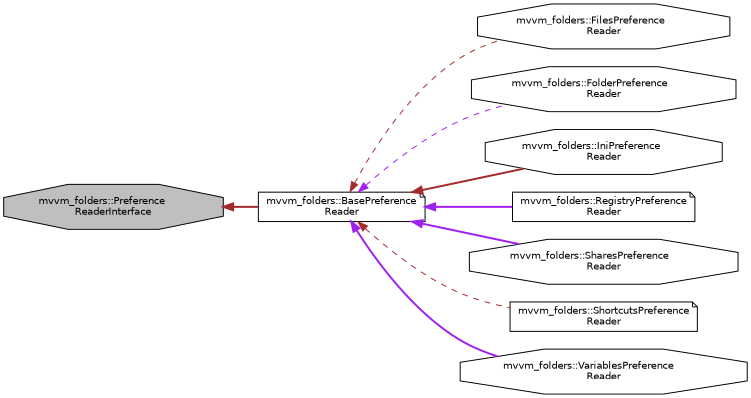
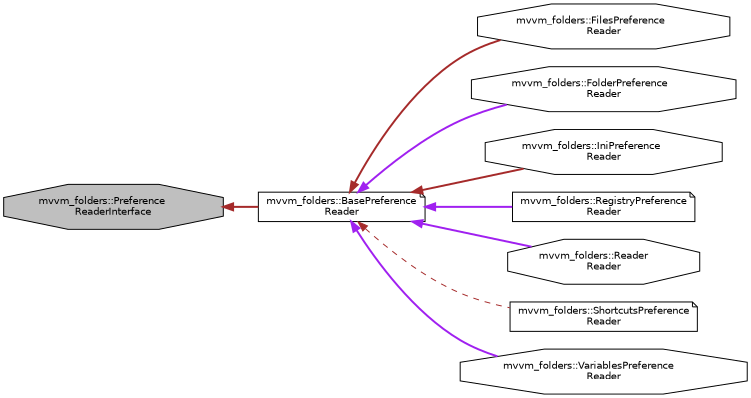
edge "mvvm_folders::FilesPreference Reader" -> "mvvm_folders::BasePreference Reader": style dashed -> bold
edge "mvvm_folders::FolderPreference Reader" -> "mvvm_folders::BasePreference Reader": style dashed -> bold
node "mvvm_folders::SharesPreference Reader": label "mvvm_folders::SharesPreference Reader" -> "mvvm_folders::Reader Reader"
